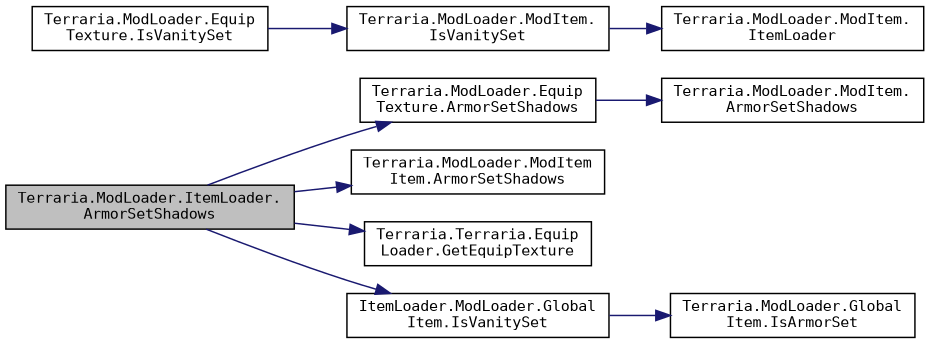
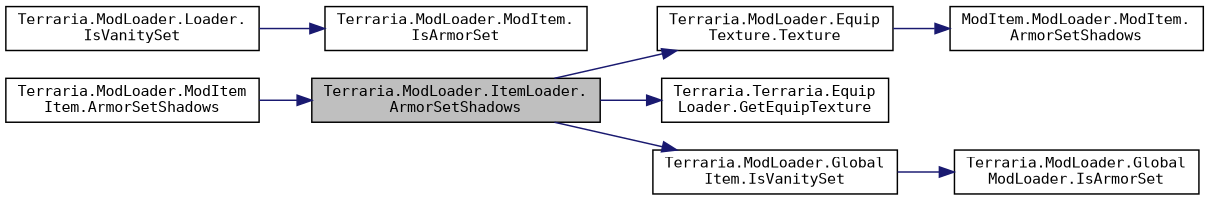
node "Terraria.ModLoader.Equip Texture.IsVanitySet": removed
node "Terraria.ModLoader.ModItem. IsVanitySet": label "Terraria.ModLoader.ModItem. IsVanitySet" -> "Terraria.ModLoader.Loader. IsVanitySet"
node "Terraria.ModLoader.ModItem. ItemLoader": label "Terraria.ModLoader.ModItem. ItemLoader" -> "Terraria.ModLoader.ModItem. IsArmorSet"
node "Terraria.ModLoader.Equip Texture.ArmorSetShadows": label "Terraria.ModLoader.Equip Texture.ArmorSetShadows" -> "Terraria.ModLoader.Equip Texture.Texture"
node "Terraria.ModLoader.ModItem. ArmorSetShadows": label "Terraria.ModLoader.ModItem. ArmorSetShadows" -> "ModItem.ModLoader.ModItem. ArmorSetShadows"
edge "Terraria.ModLoader.ItemLoader. ArmorSetShadows" -> "Terraria.ModLoader.ModItem Item.ArmorSetShadows": reversed
node "ItemLoader.ModLoader.Global Item.IsVanitySet": label "ItemLoader.ModLoader.Global Item.IsVanitySet" -> "Terraria.ModLoader.Global Item.IsVanitySet"
node "Terraria.ModLoader.Global Item.IsArmorSet": label "Terraria.ModLoader.Global Item.IsArmorSet" -> "Terraria.ModLoader.Global ModLoader.IsArmorSet"
